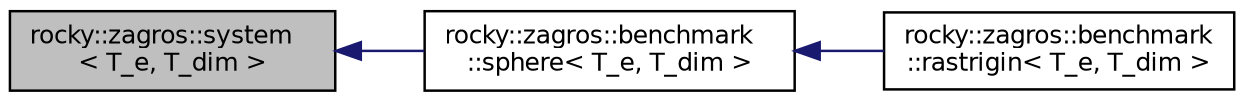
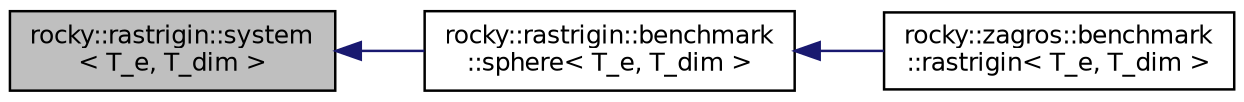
node "rocky::zagros::system < T_e, T_dim >": label "rocky::zagros::system < T_e, T_dim >" -> "rocky::rastrigin::system < T_e, T_dim >"
node "rocky::zagros::benchmark ::sphere< T_e, T_dim >": label "rocky::zagros::benchmark ::sphere< T_e, T_dim >" -> "rocky::rastrigin::benchmark ::sphere< T_e, T_dim >"
